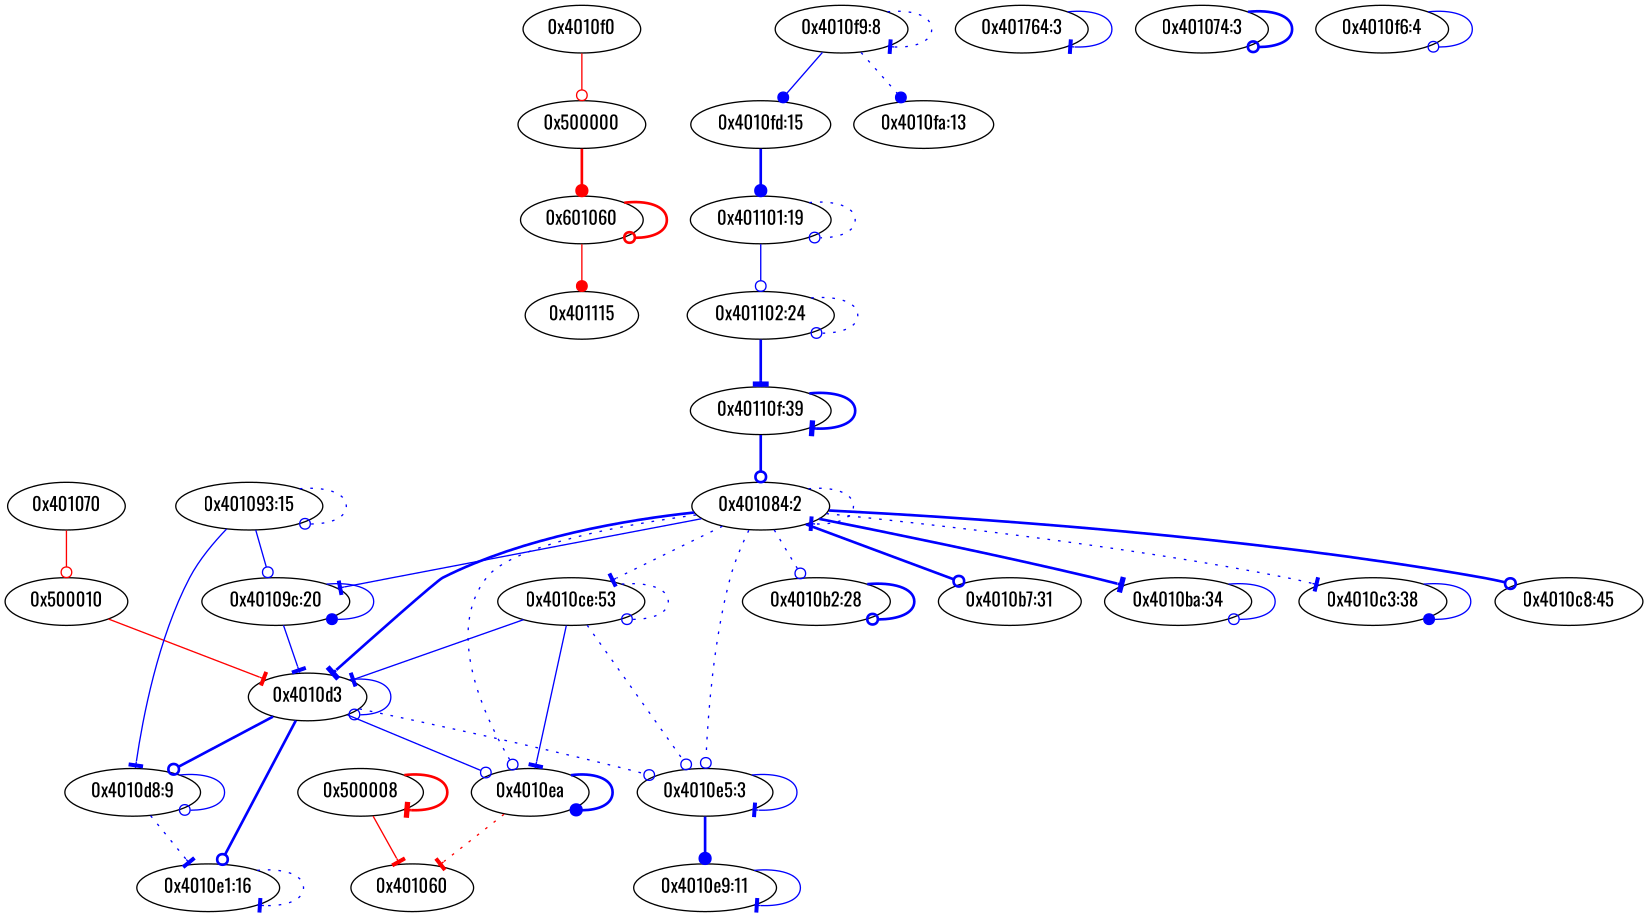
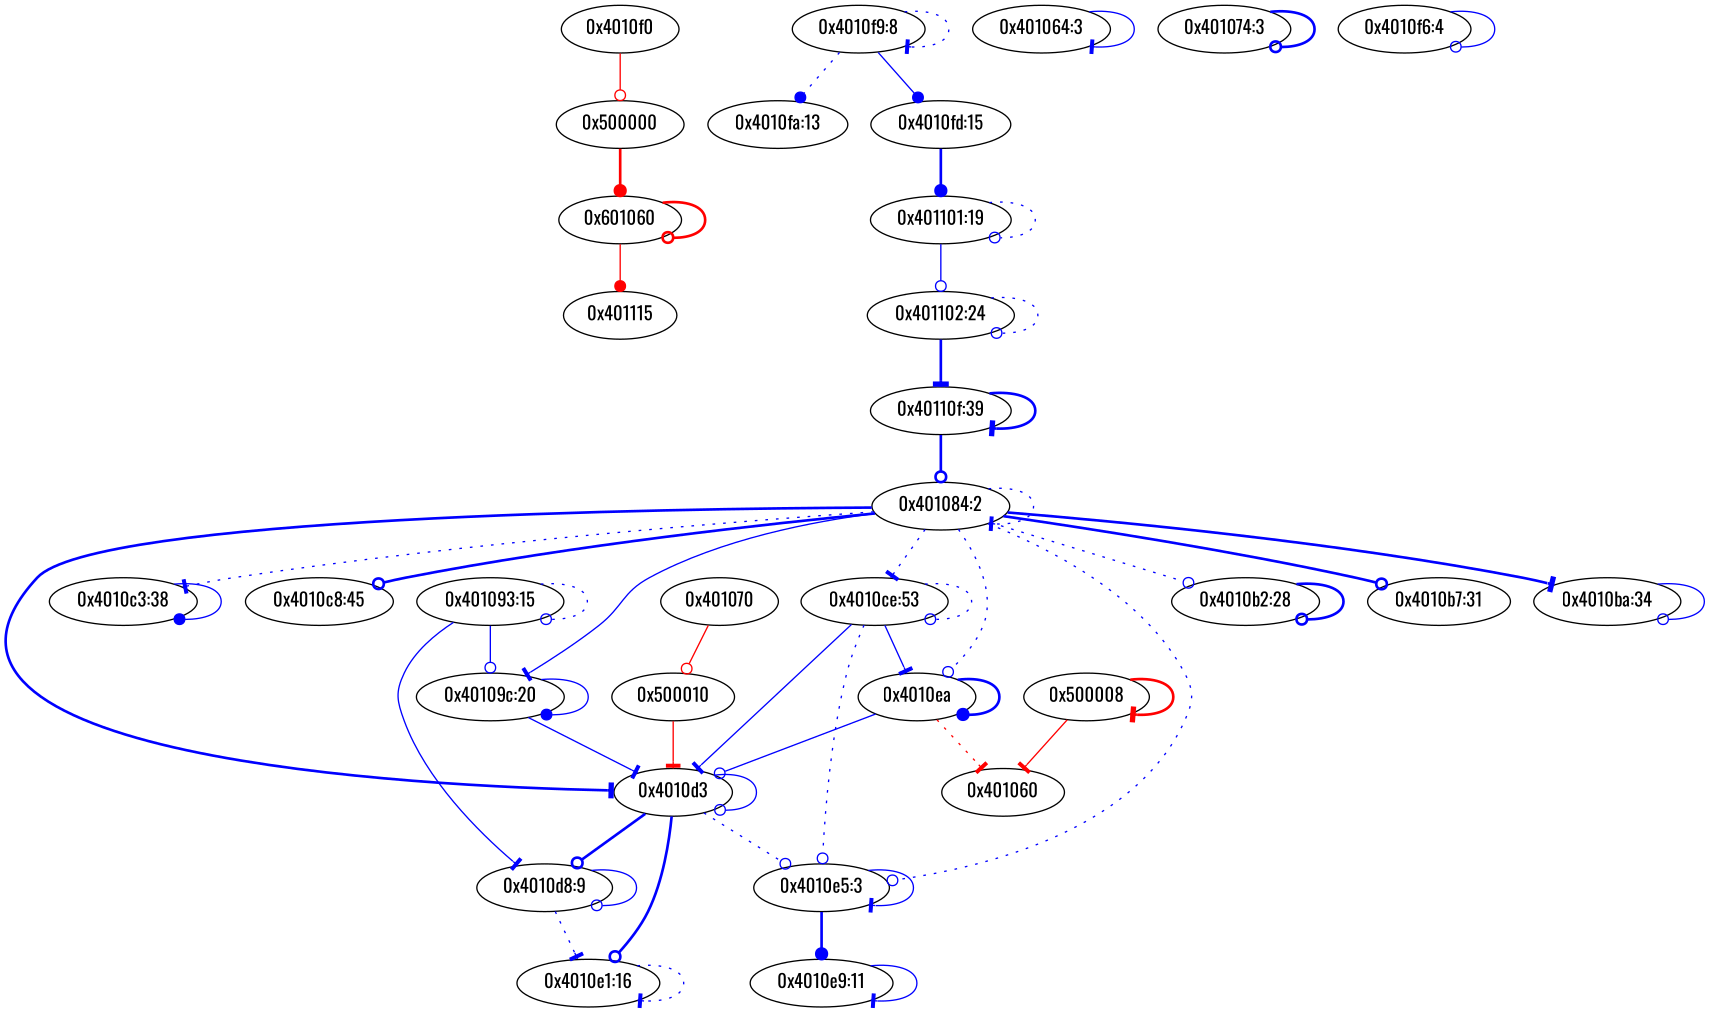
node "0x401764:3": label "0x401764:3" -> "0x401064:3"
edge "0x4010d3" -> "0x4010ea": reversed
